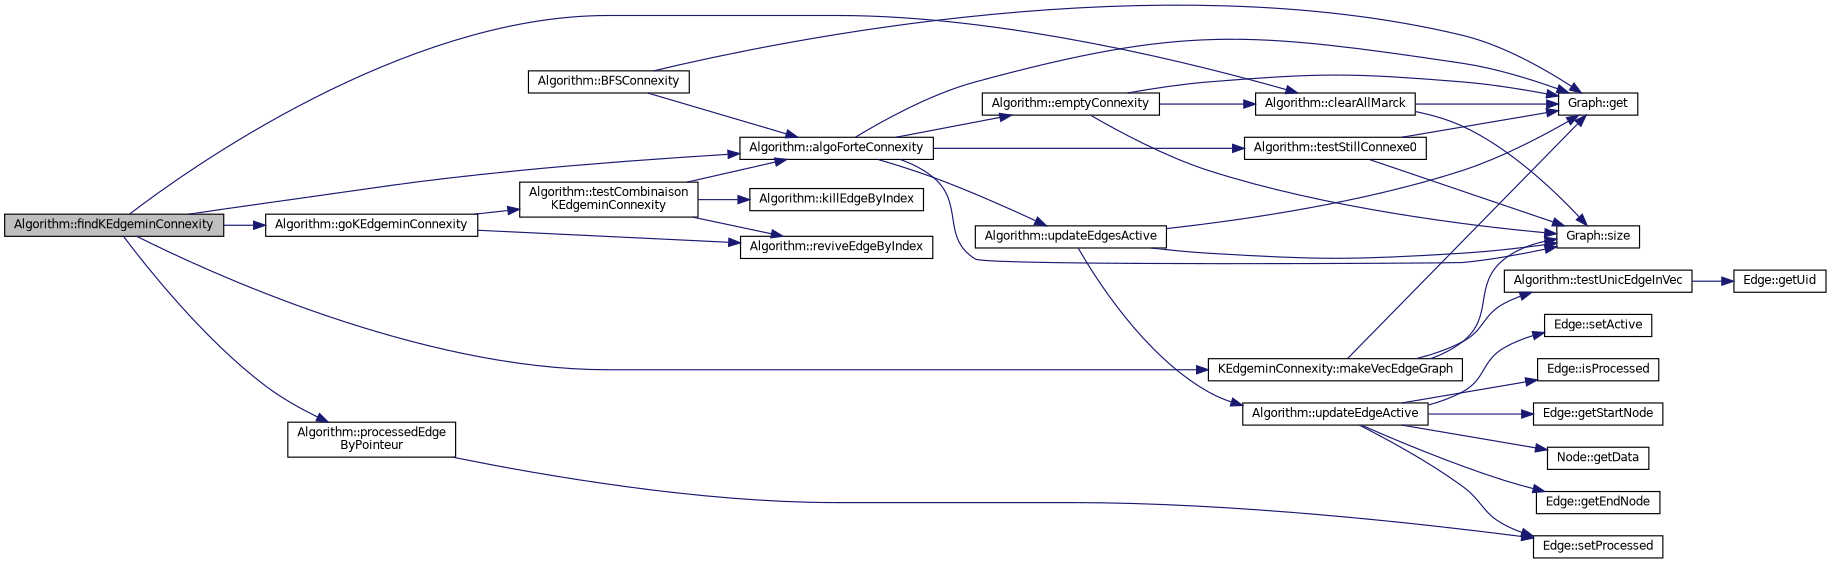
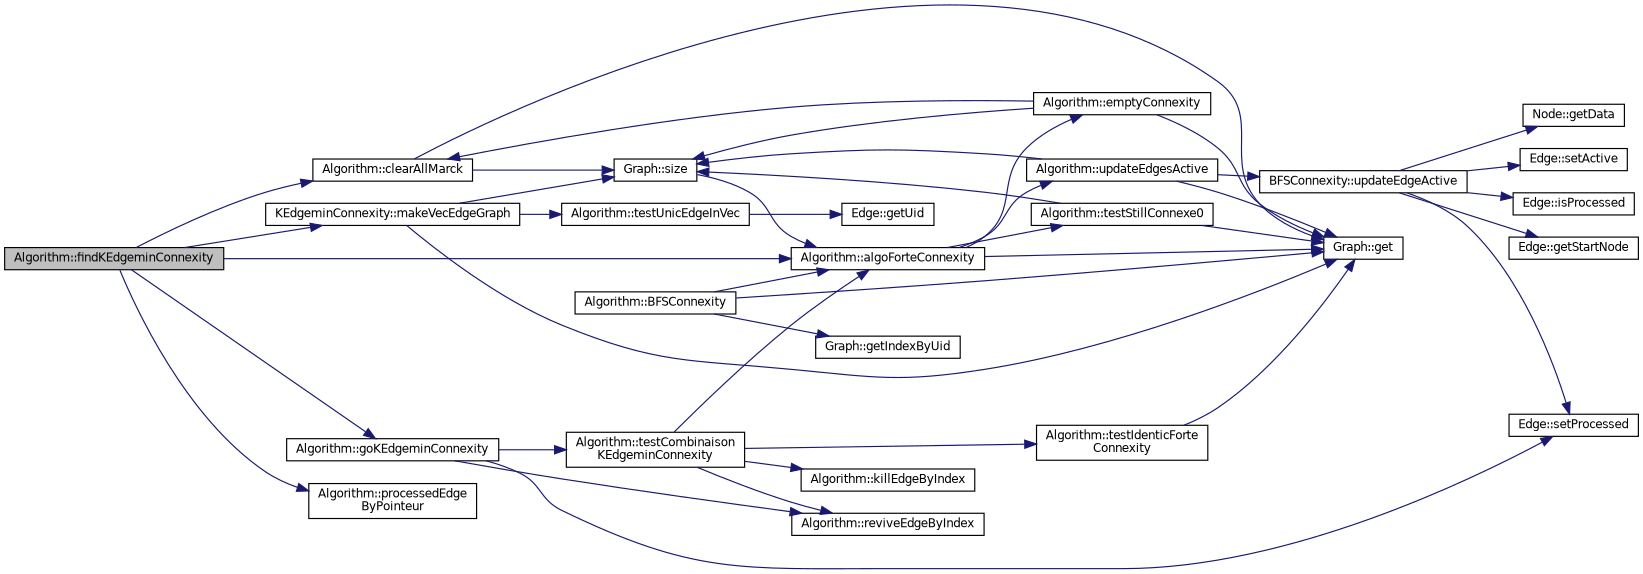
edge "Algorithm::algoForteConnexity" -> "Graph::size": reversed
node "Graph::getIndexByUid": added
node "Algorithm::updateEdgeActive": label "Algorithm::updateEdgeActive" -> "BFSConnexity::updateEdgeActive"
node "Algorithm::testIdenticForte Connexity": added
edge "Algorithm::processedEdge ByPointeur" -> "Edge::setProcessed": now "Algorithm::goKEdgeminConnexity" -> "Edge::setProcessed"
node "Edge::getEndNode": removed
